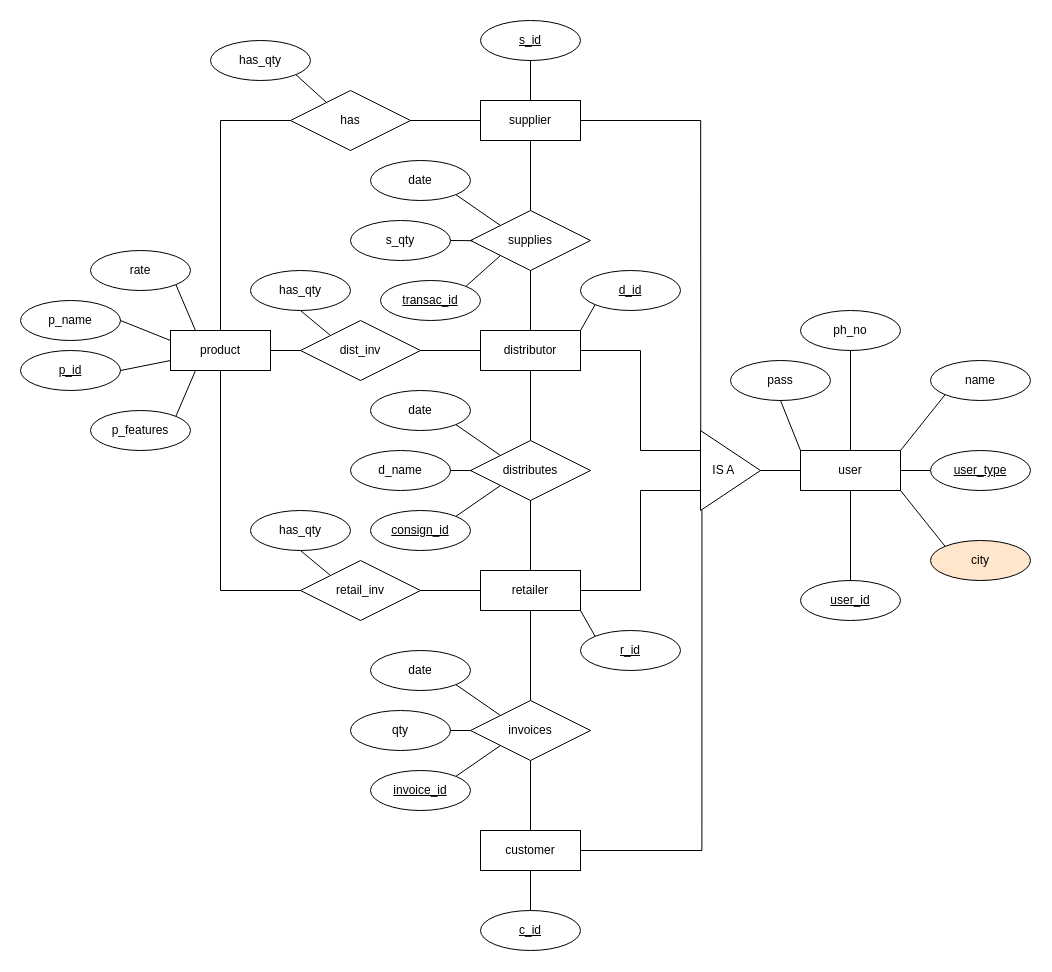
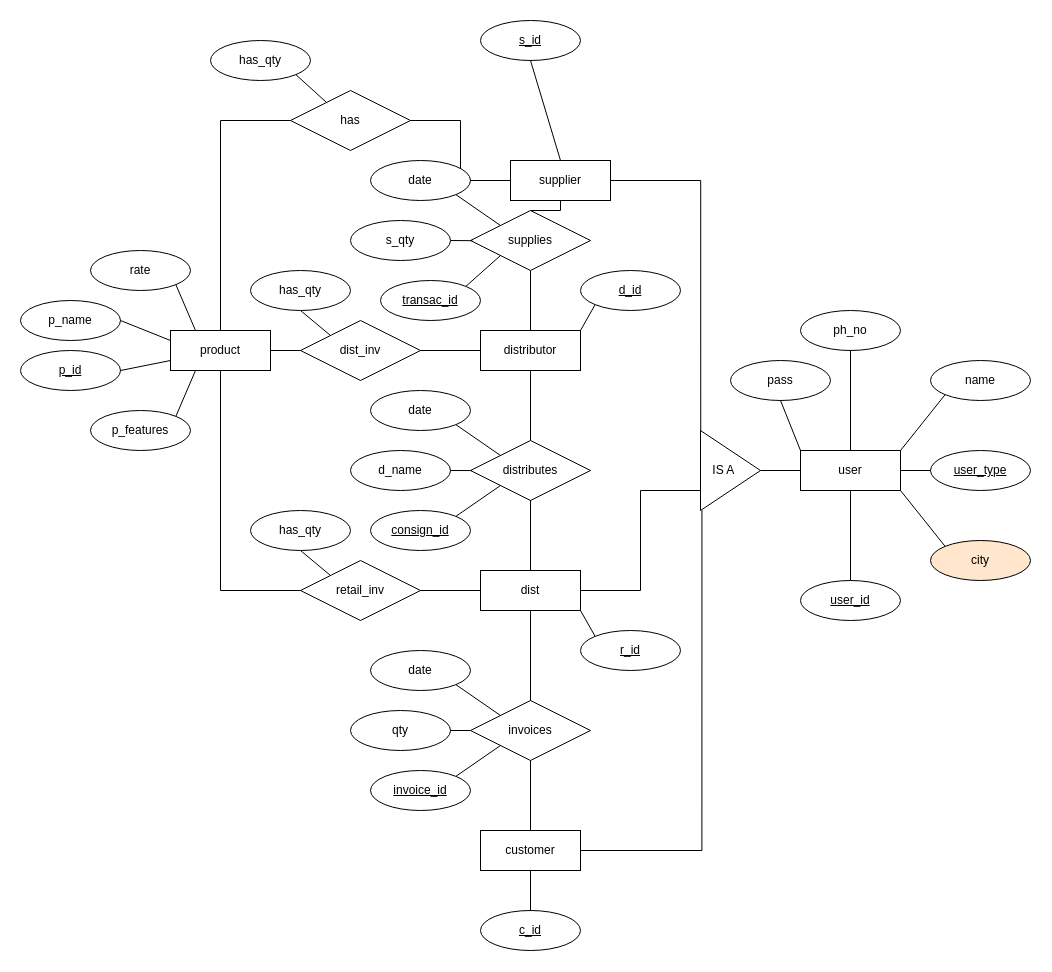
node "supplier": moved (531, 121) -> (561, 181)
edge "distributor" -- "IS A": removed
node "retailer": label "retailer" -> "dist"
